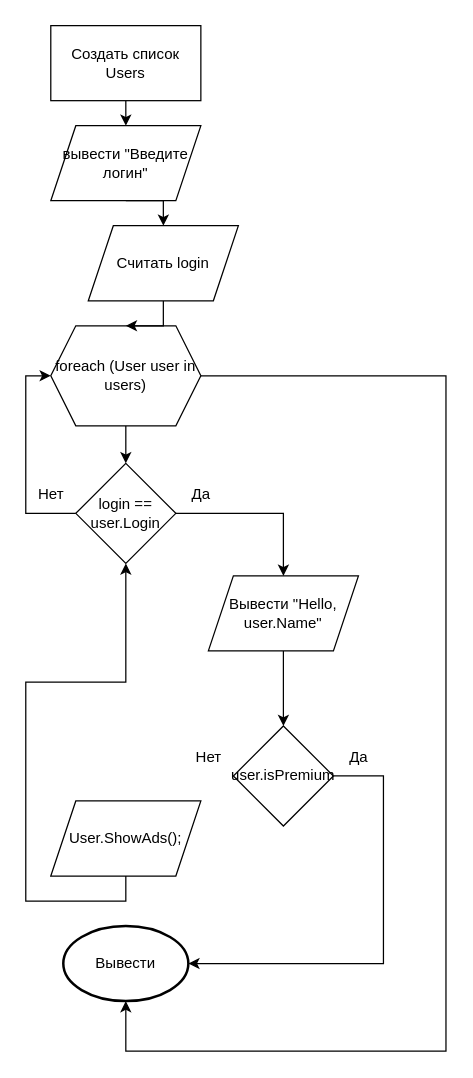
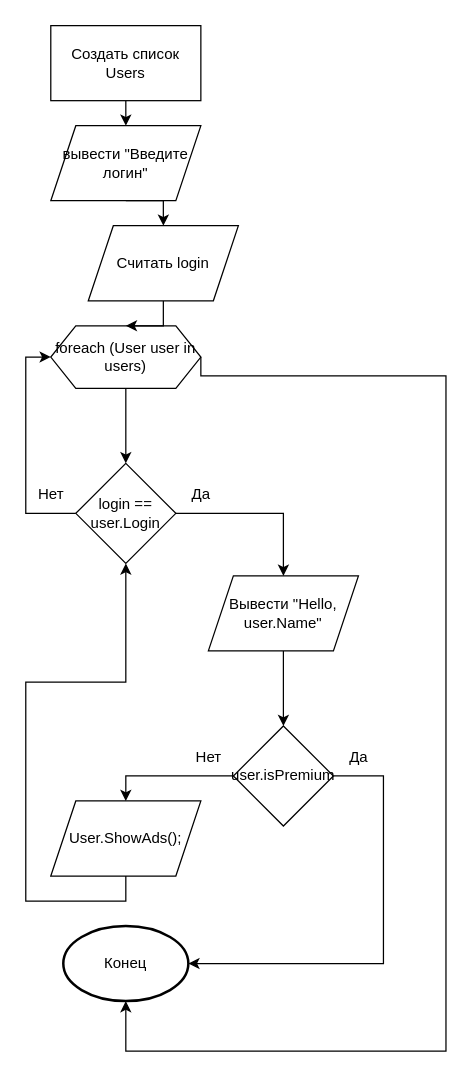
node "foreach (User user in users)": size 150x100 -> 150x63
edge "user.isPremium" -> "User.ShowAds();": added
node "Вывести": label "Вывести" -> "Конец"
